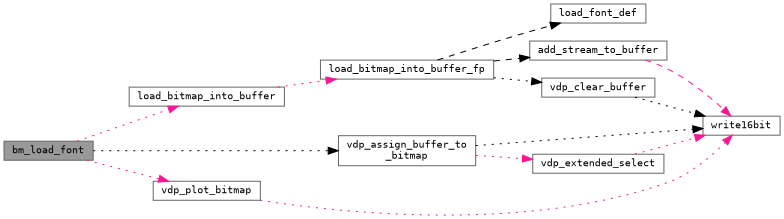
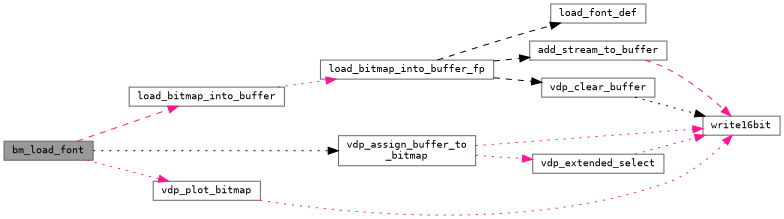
edge "load_bitmap_into_buffer_fp" -> "vdp_clear_buffer": style dotted -> dashed
edge "bm_load_font" -> "load_bitmap_into_buffer": style dotted -> dashed
edge "vdp_assign_buffer_to _bitmap" -> "write16bit": color black -> deeppink
